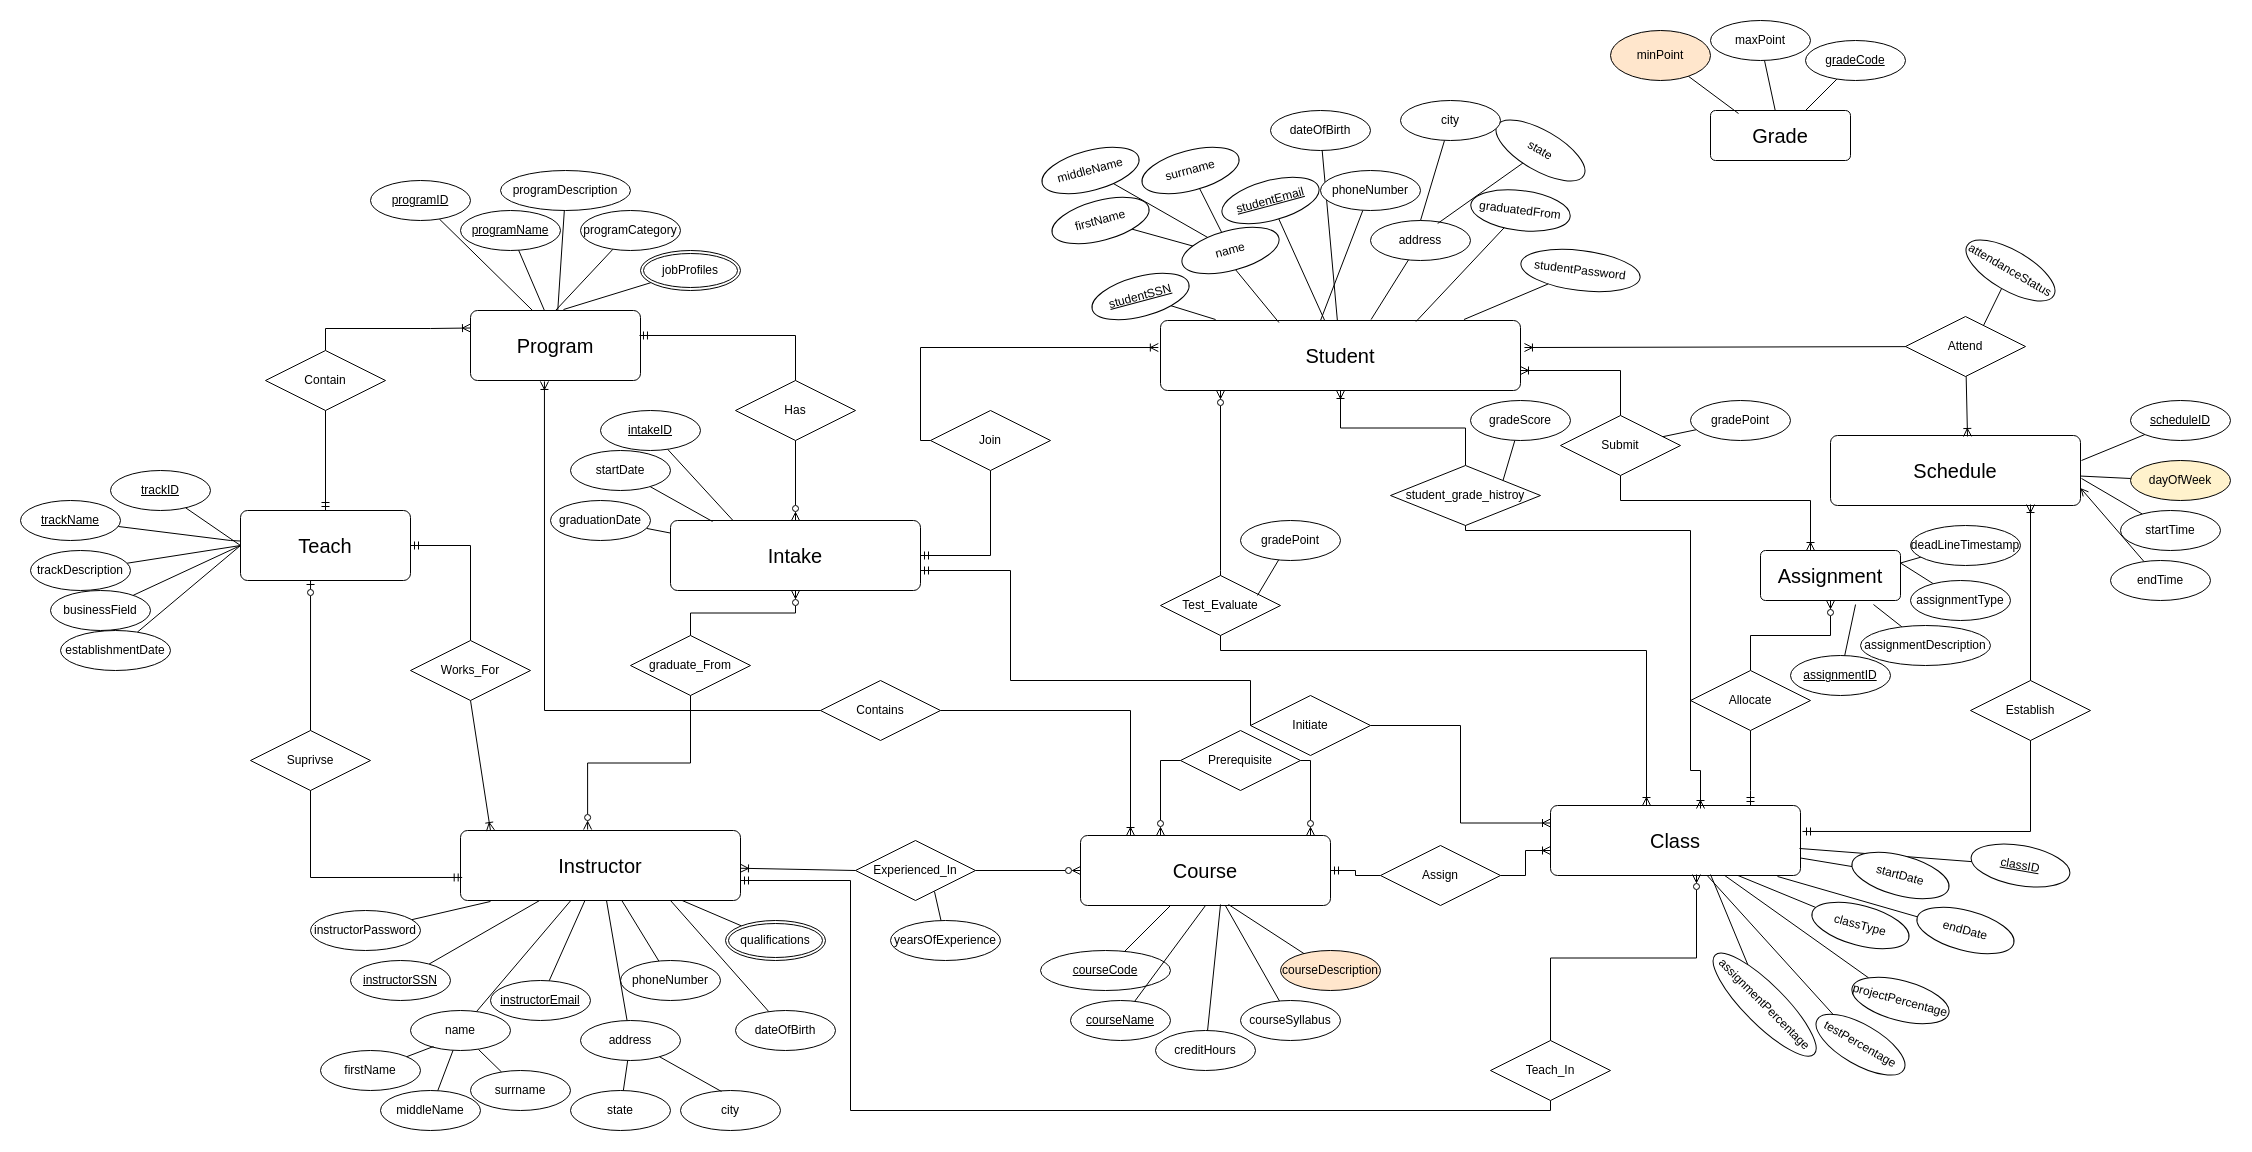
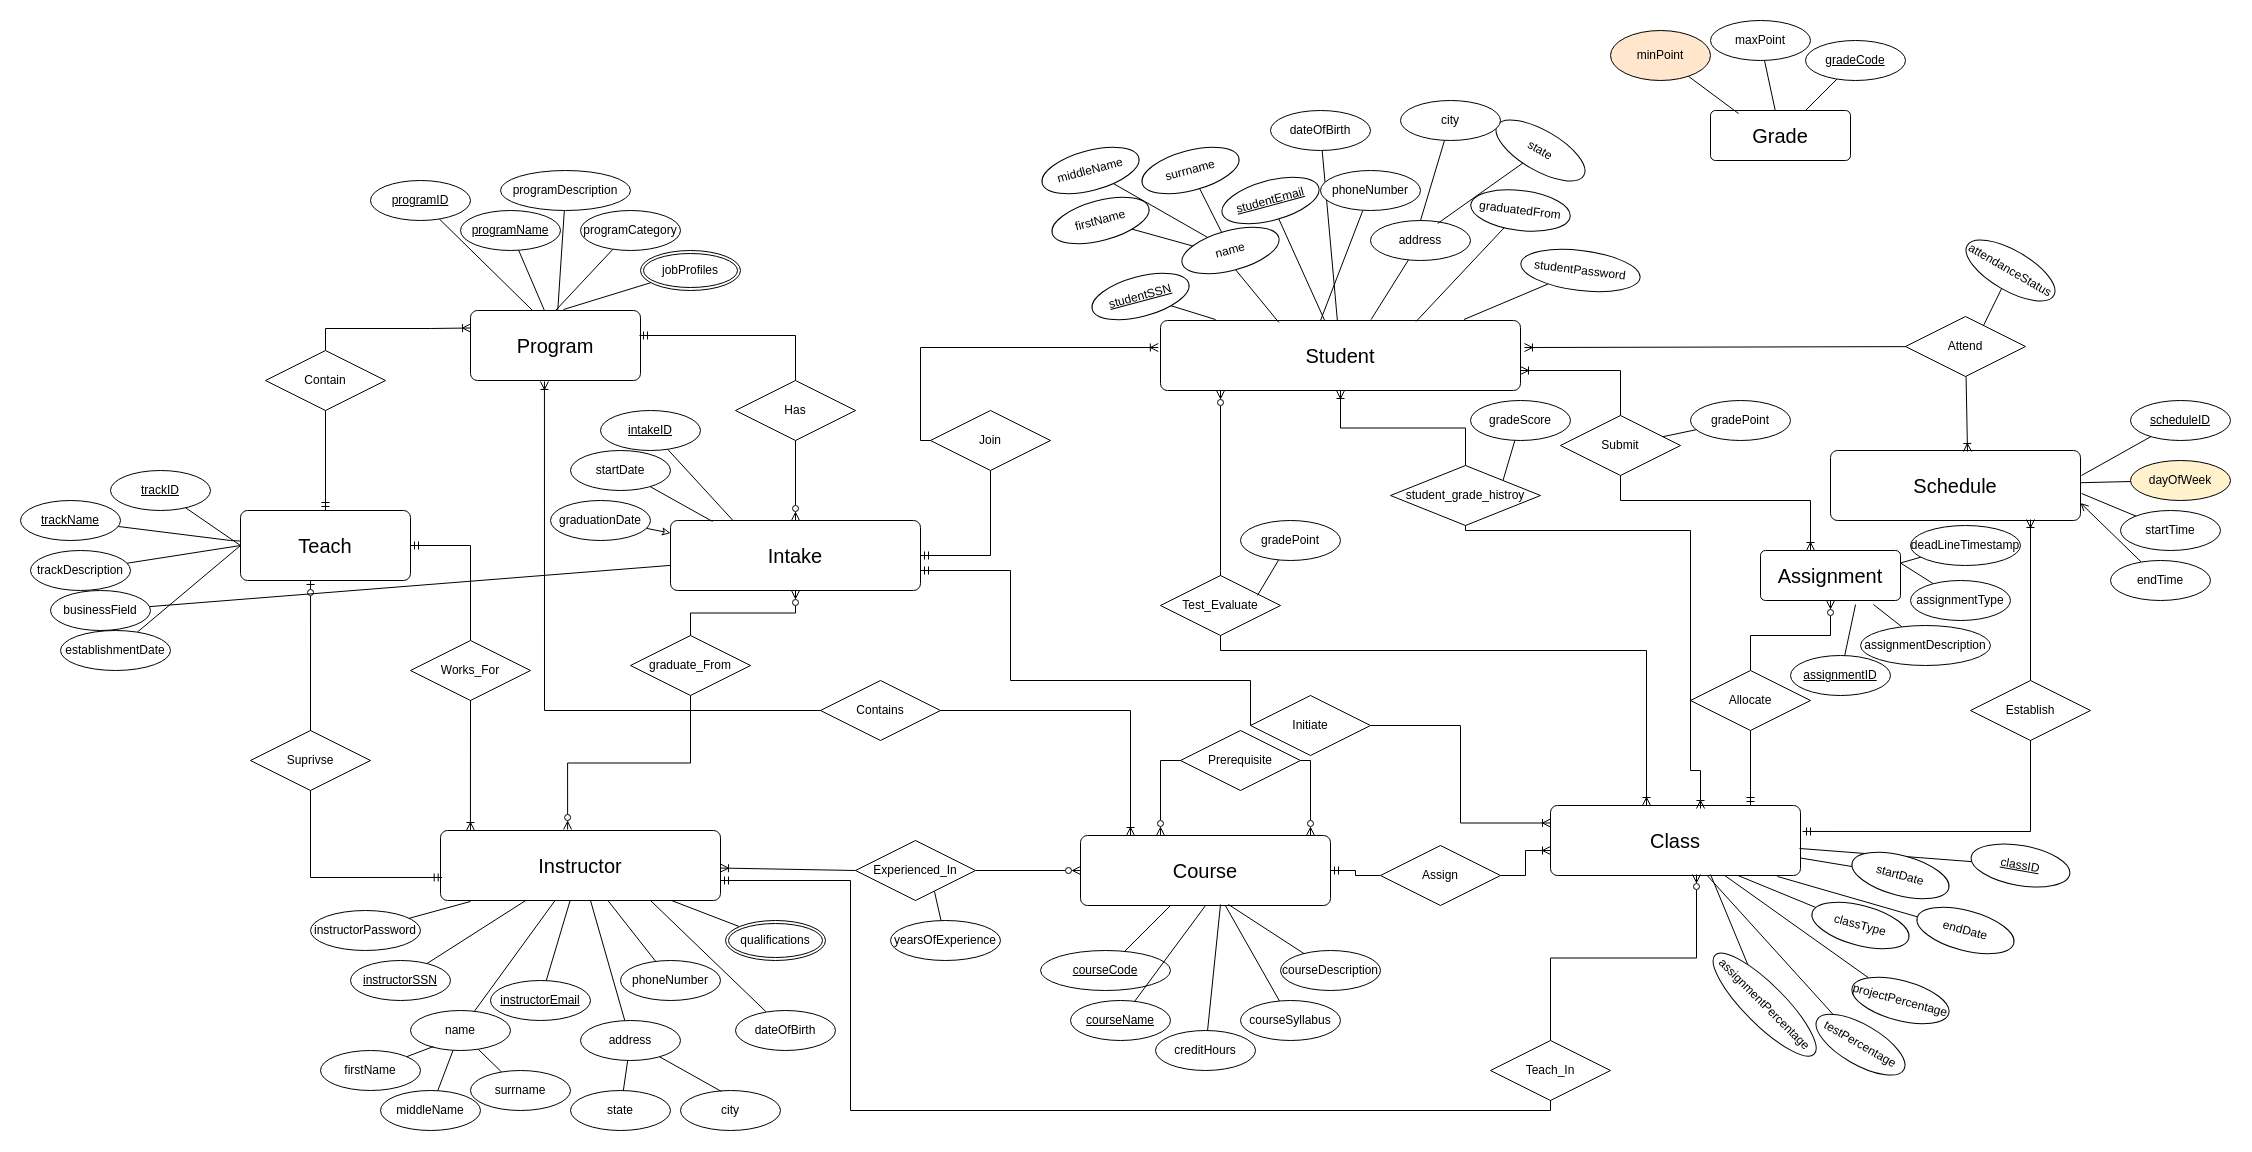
node "Schedule": moved (1956, 471) -> (1956, 486)
edge "graduationDate" -- "Intake": arrowhead none -> classic
edge "Teach" -- "businessField": now "Intake" -- "businessField"
node "Instructor": moved (601, 866) -> (581, 866)
node "courseDescription": fillcolor #ffe6cc -> #ffffff
